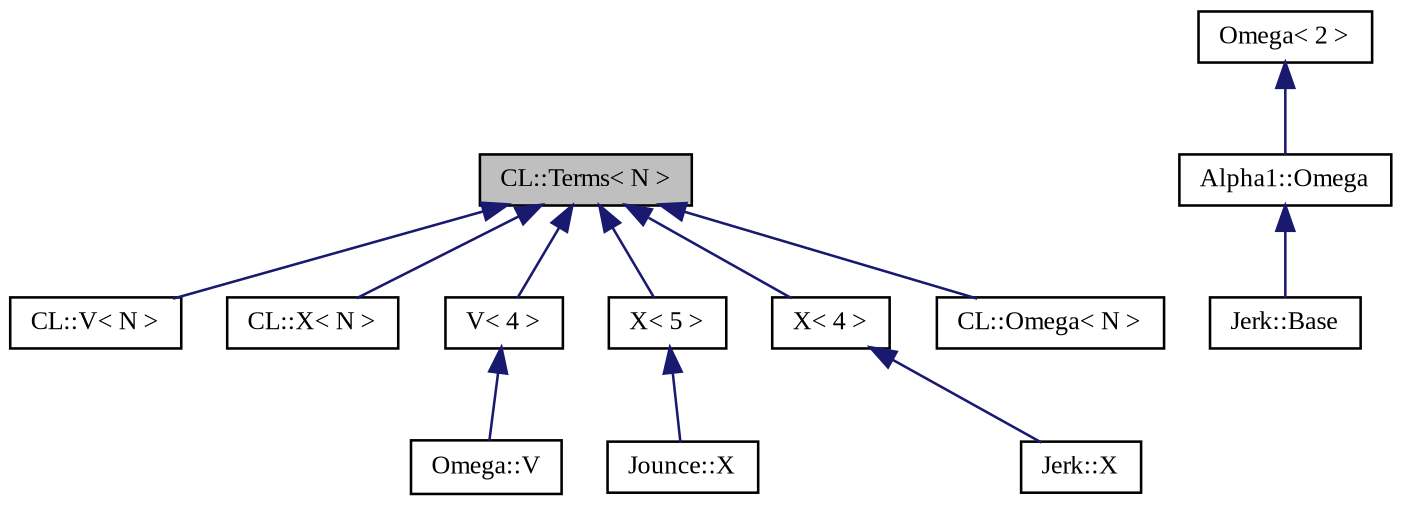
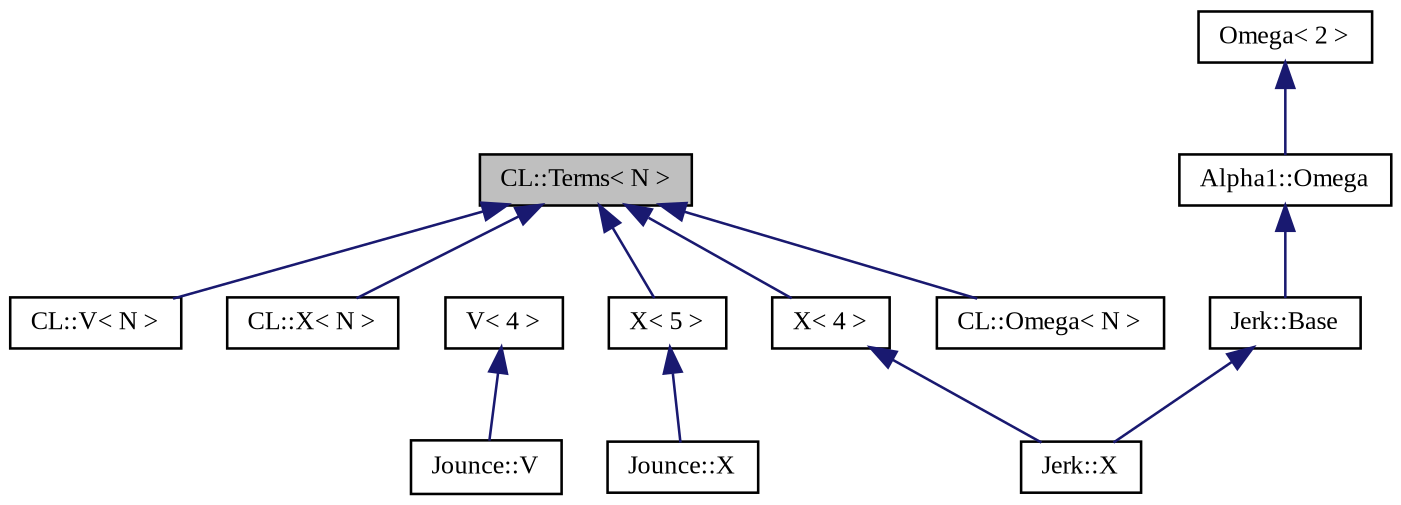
edge "V< 4 >" -> "CL::Terms< N >": removed
edge "Jerk::X" -> "Jerk::Base": added
node "Omega::V": label "Omega::V" -> "Jounce::V"
